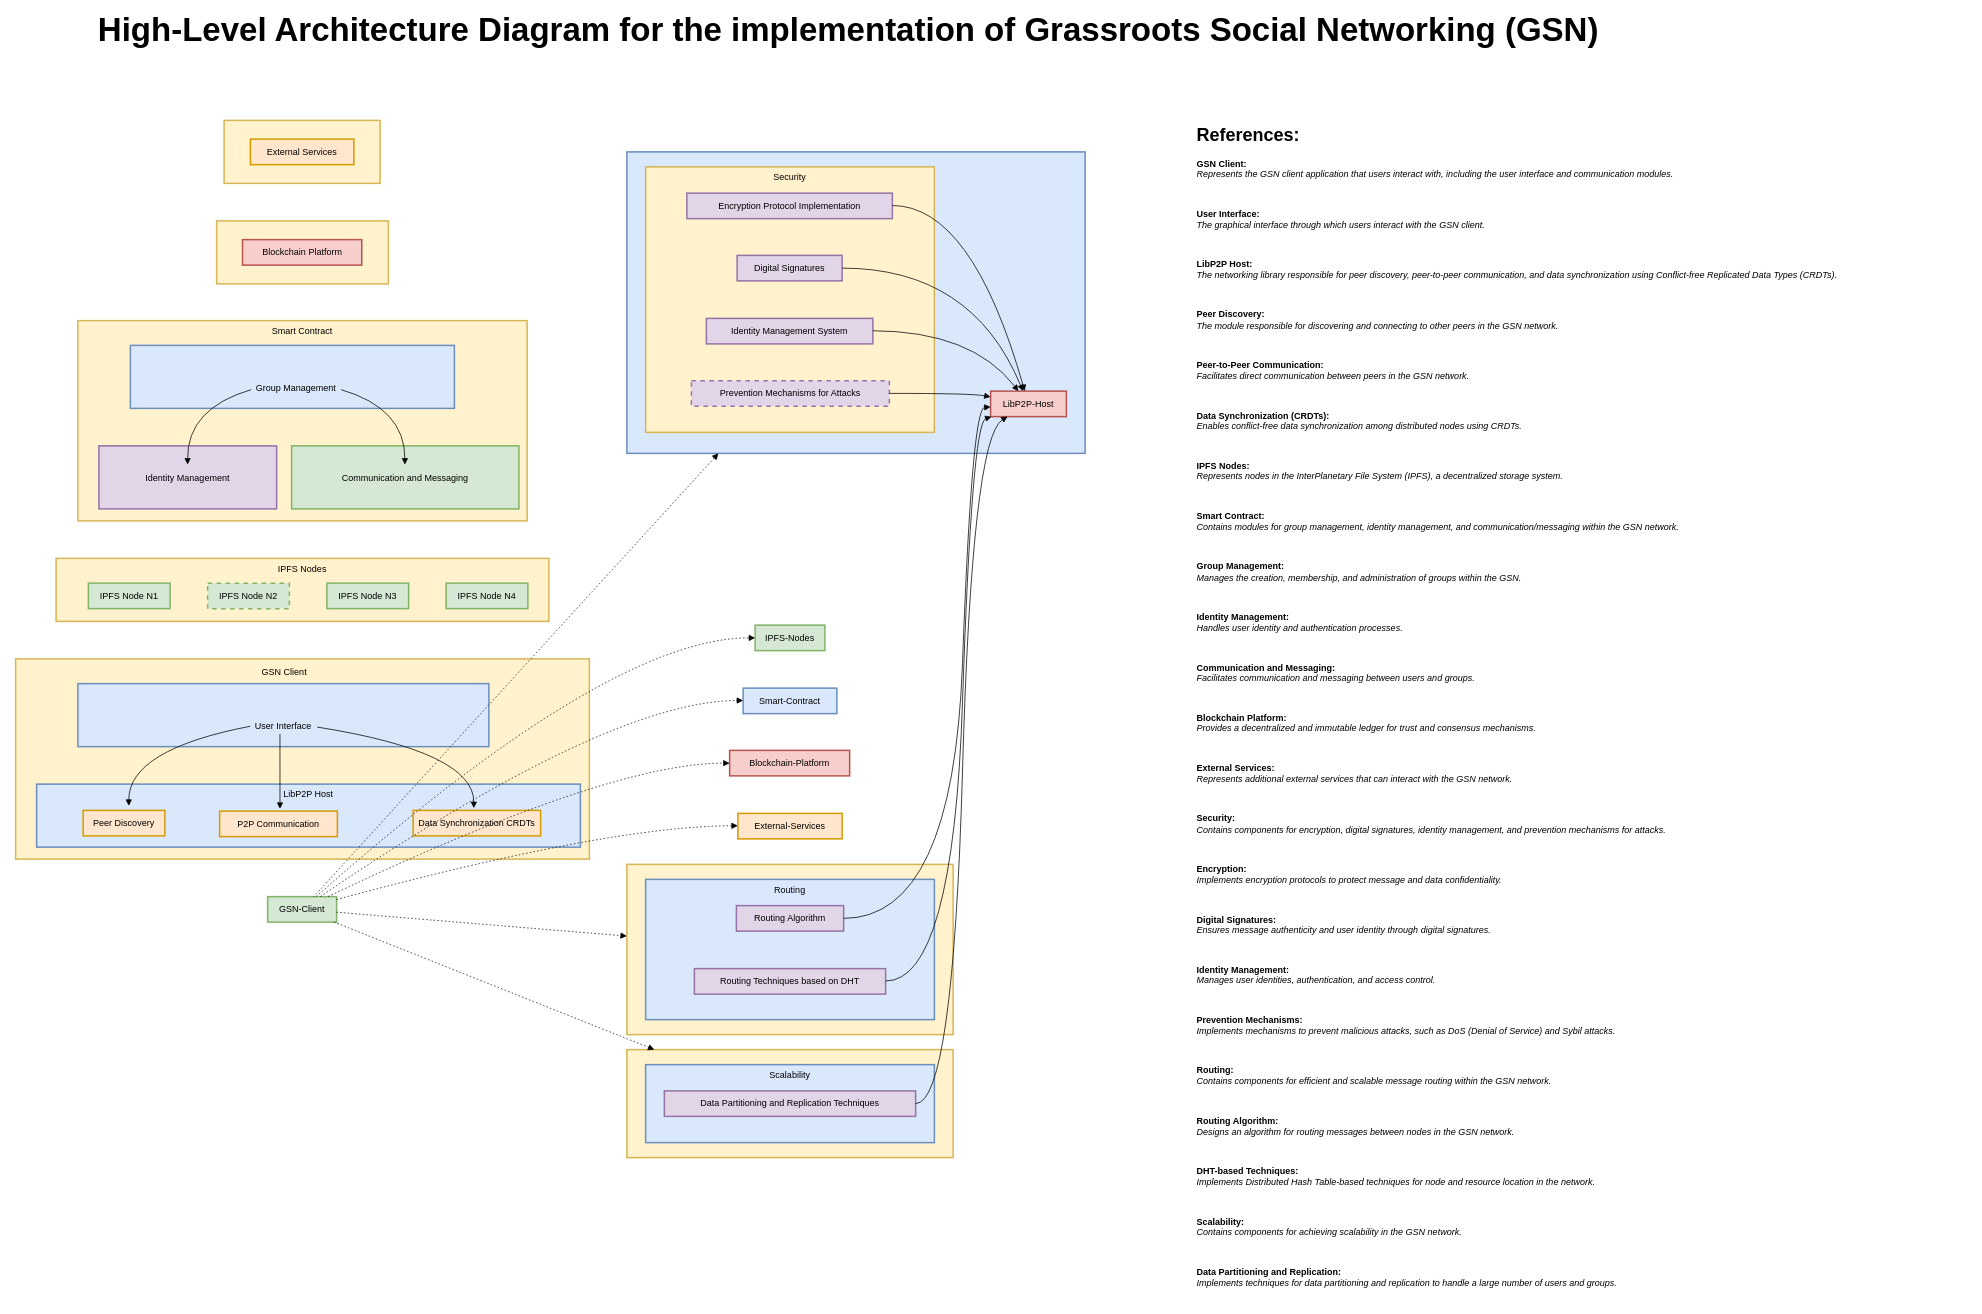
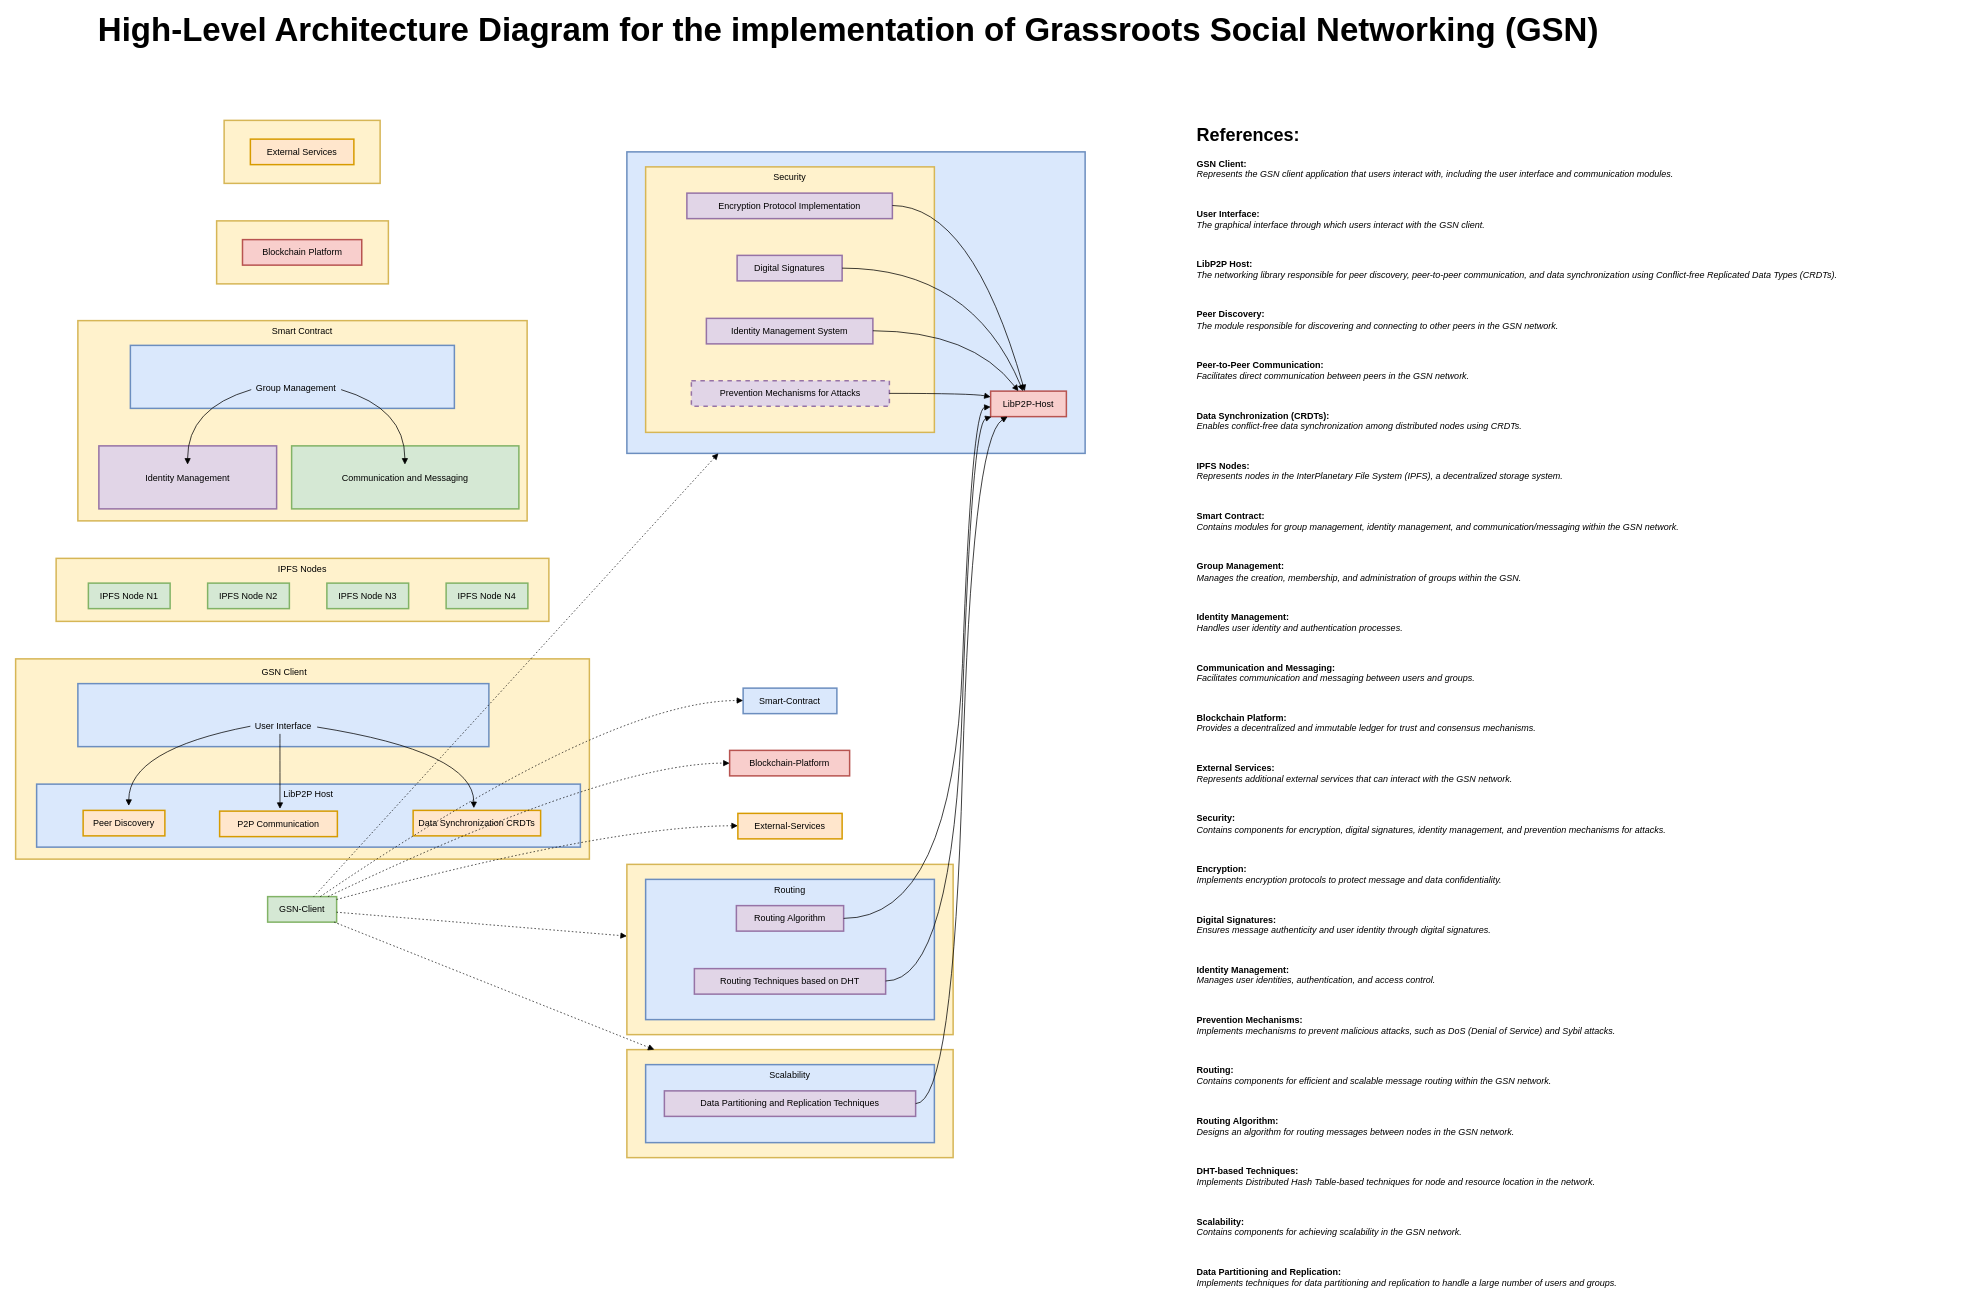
node "IPFS Node N2": style dashed -> solid
node "IPFS-Nodes": removed
edge "GSN-Client" -> "IPFS-Nodes": removed
